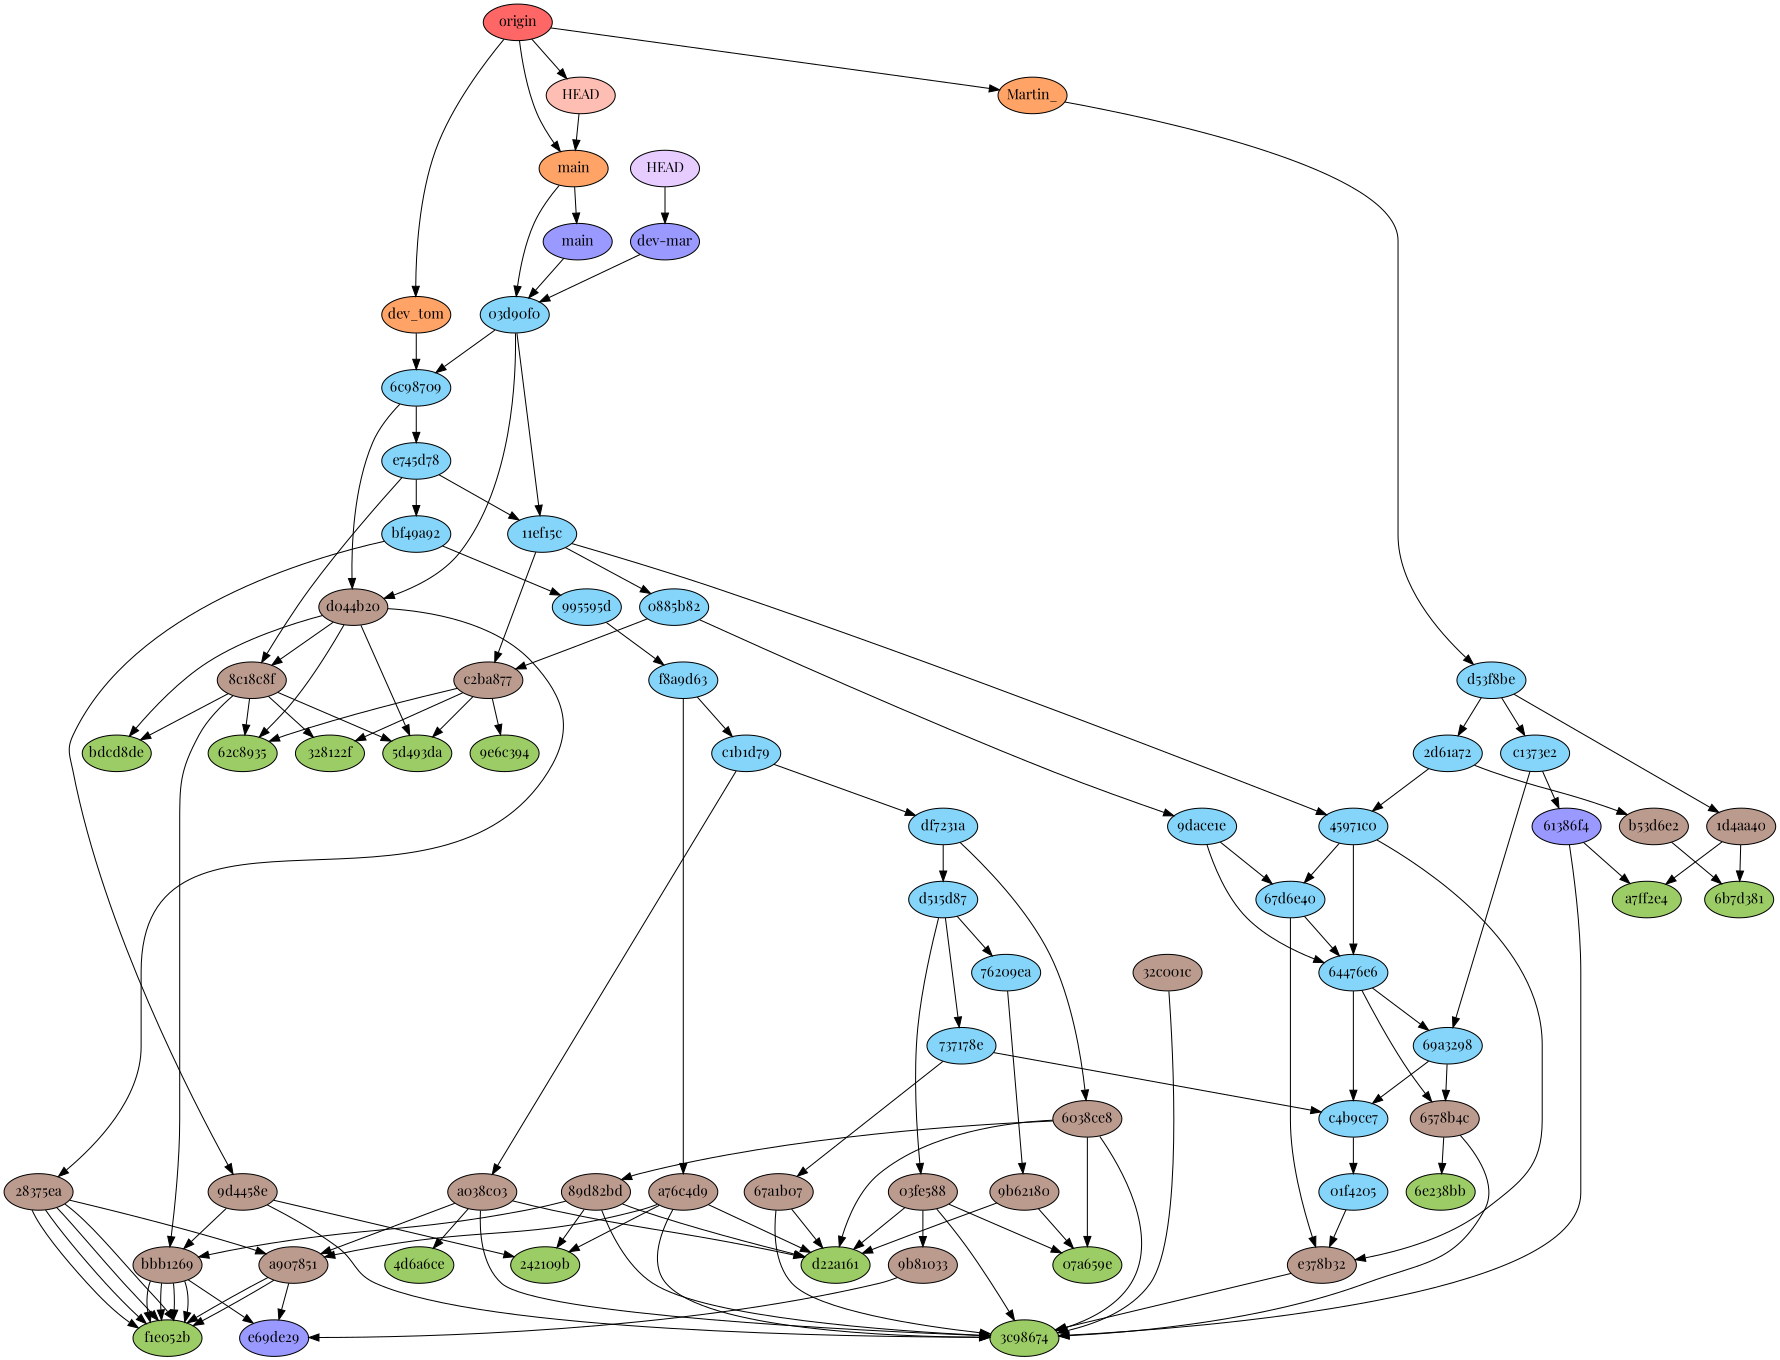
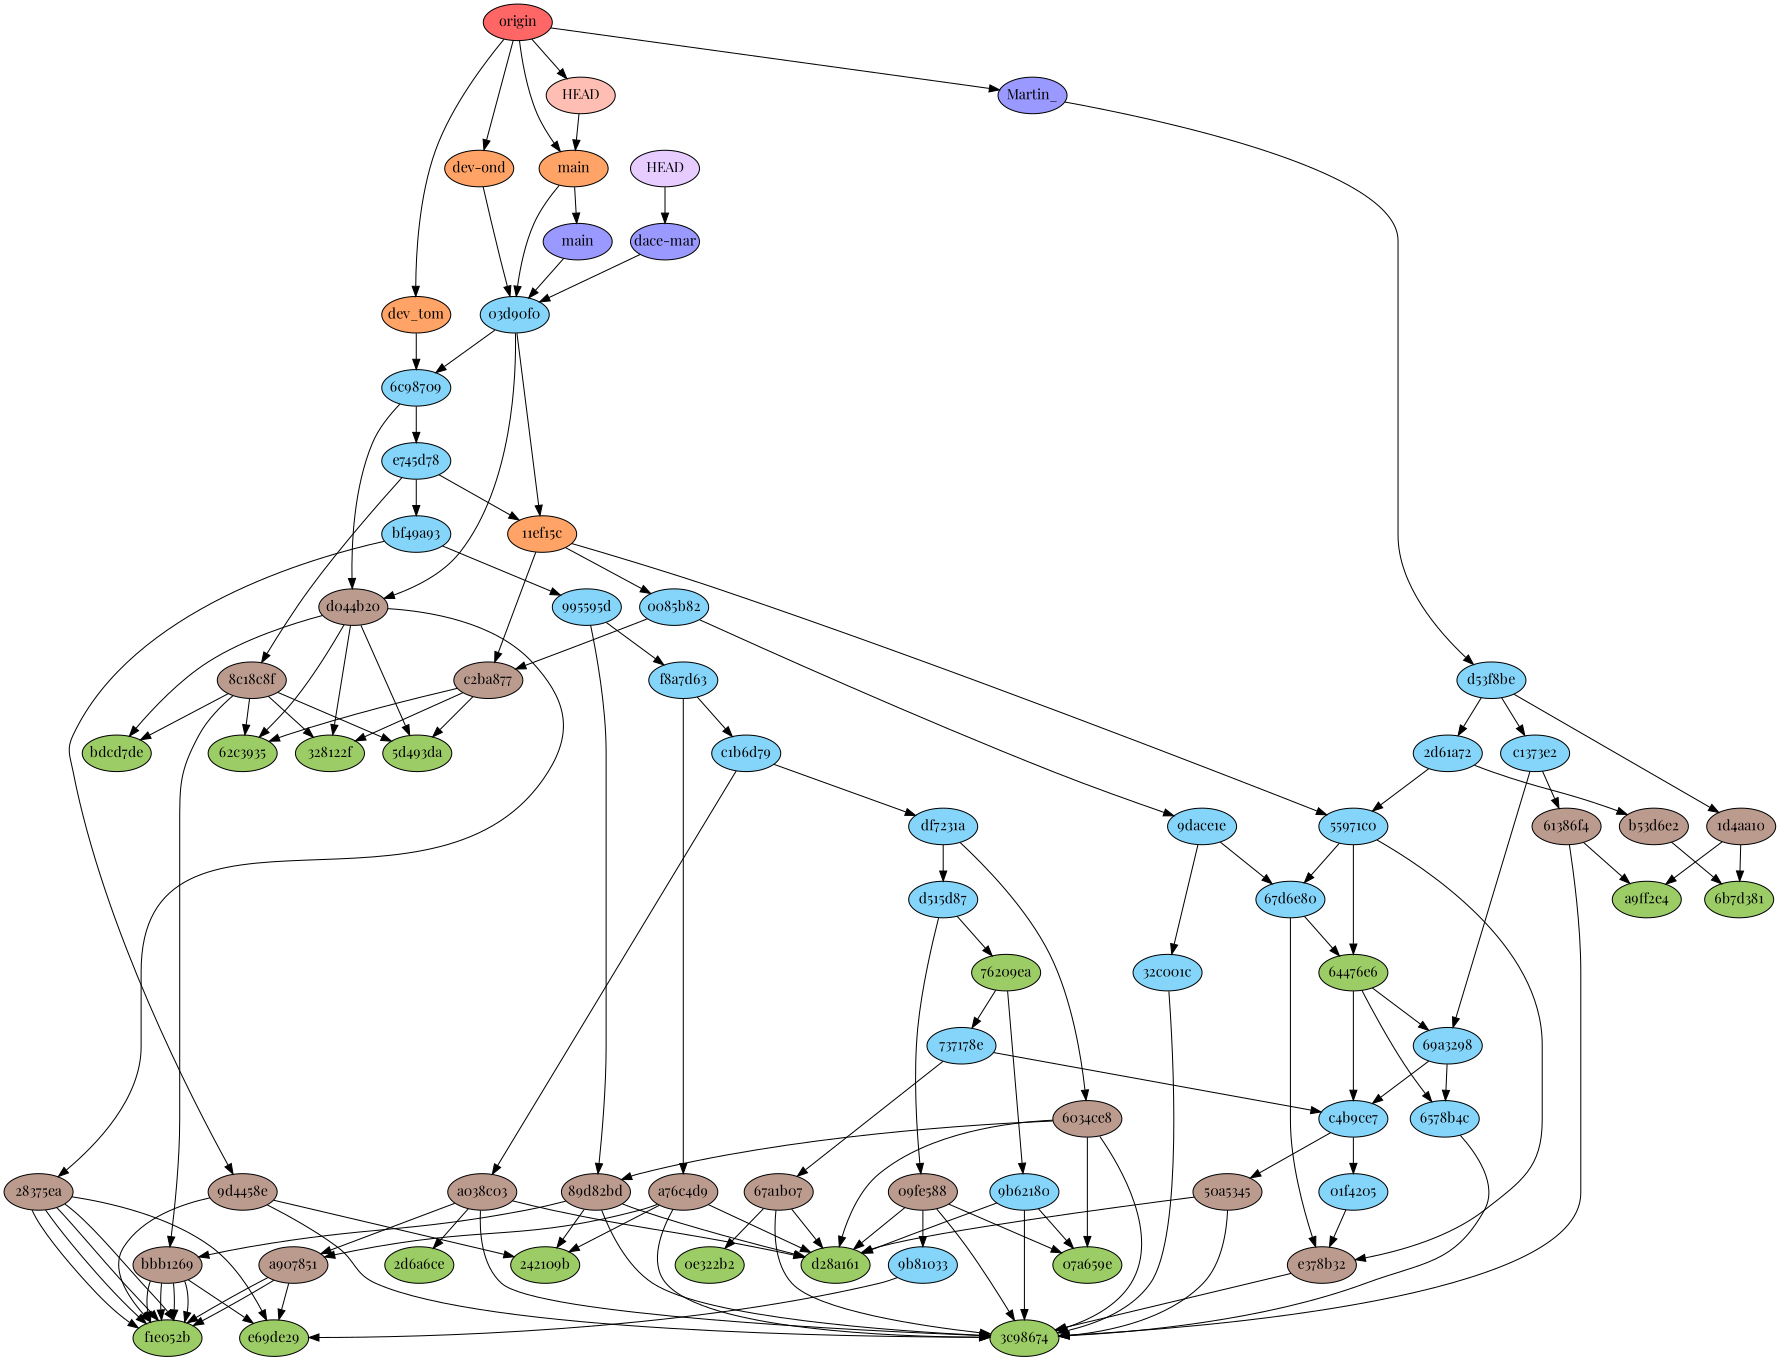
node "Martin_": fillcolor #ffa366 -> #9999ff
node "dev-ond": added
node "dev-mar": label "dev-mar" -> "dace-mar"
node "bf49a92": label "bf49a92" -> "bf49a93"
node "11ef15c": fillcolor #85d5fa -> #ffa366
node "0885b82": label "0885b82" -> "0085b82"
edge "d044b20" -> "8c18c8f": now "d044b20" -> "328122f"
node "f8a9d63": label "f8a9d63" -> "f8a7d63"
node "bdcd8de": label "bdcd8de" -> "bdcd7de"
node "62c8935": label "62c8935" -> "62c3935"
node "9e6c394": removed
node "c1b1d79": label "c1b1d79" -> "c1b6d79"
node "45971c0": label "45971c0" -> "55971c0"
node "61386f4": fillcolor #9999ff -> #bc9b8f
node "1d4aa40": label "1d4aa40" -> "1d4aa10"
edge "995595d" -> "89d82bd": added
node "67d6e40": label "67d6e40" -> "67d6e80"
node "a7ff2e4": label "a7ff2e4" -> "a9ff2e4"
edge "9dace1e" -> "64476e6": now "9dace1e" -> "32c001c"
edge "d515d87" -> "737178e": now "76209ea" -> "737178e"
node "76209ea": fillcolor #85d5fa -> #9ccc66
node "32c001c": fillcolor #bc9b8f -> #85d5fa
node "64476e6": fillcolor #85d5fa -> #9ccc66
node "6038ce8": label "6038ce8" -> "6034ce8"
node "6578b4c": fillcolor #bc9b8f -> #85d5fa
node "03fe588": label "03fe588" -> "09fe588"
node "9b62180": fillcolor #bc9b8f -> #85d5fa
node "50a5345": added
node "6e238bb": removed
edge "28375ea" -> "a907851": now "28375ea" -> "e69de29"
edge "9d4458e" -> "bbb1269": now "9d4458e" -> "f1e052b"
edge "9b62180" -> "3c98674": added
node "4d6a6ce": label "4d6a6ce" -> "2d6a6ce"
node "0e322b2": added
node "d22a161": label "d22a161" -> "d28a161"
node "9b81033": fillcolor #bc9b8f -> #85d5fa
node "e69de29": fillcolor #9999ff -> #9ccc66
